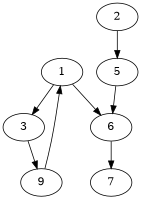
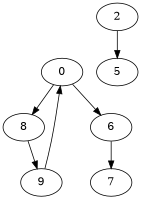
node "1": label "1" -> "0"
edge "5" -> "6": removed
node "3": label "3" -> "8"
